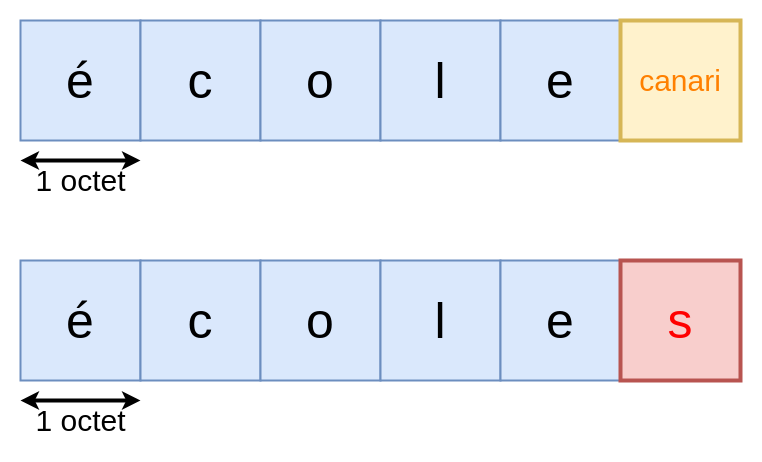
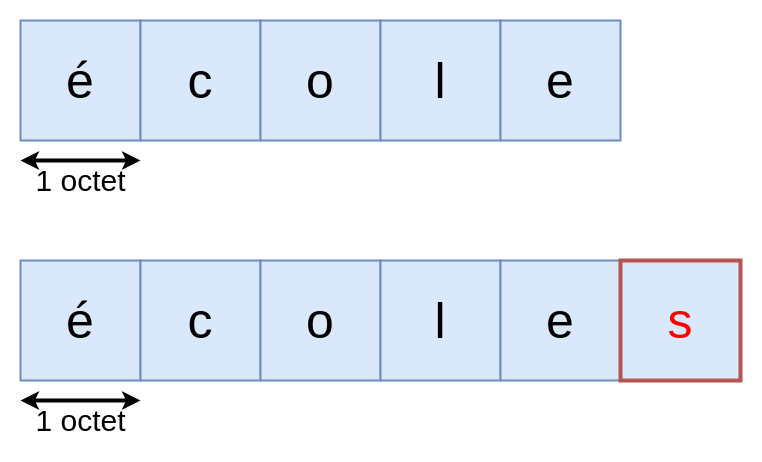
node "canari": removed
node "s": fillcolor #f8cecc -> #dae8fc
